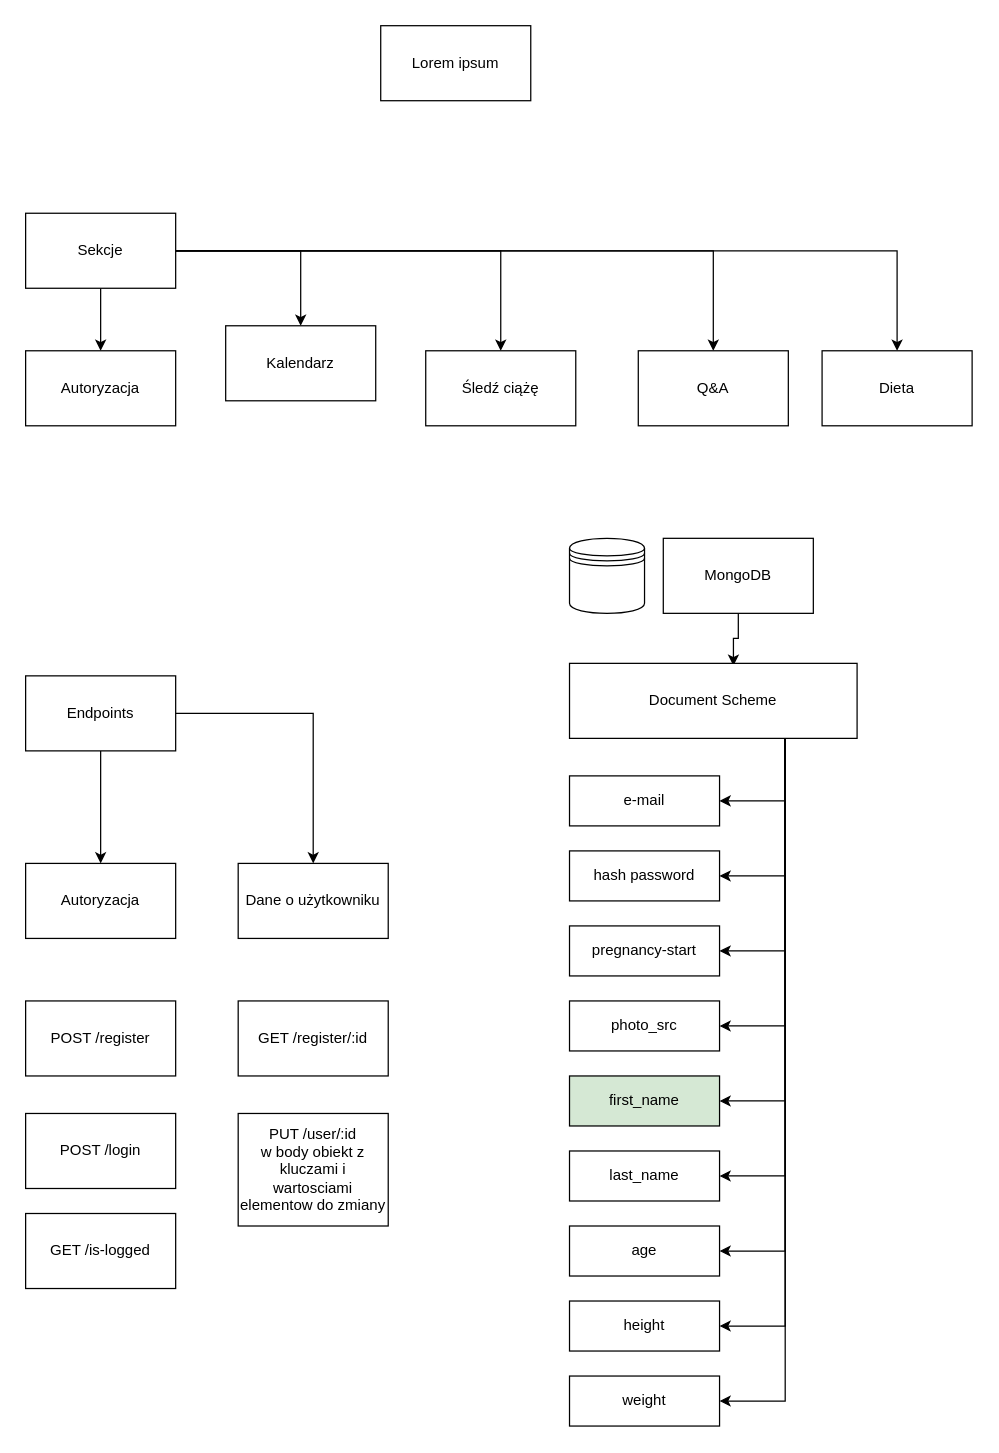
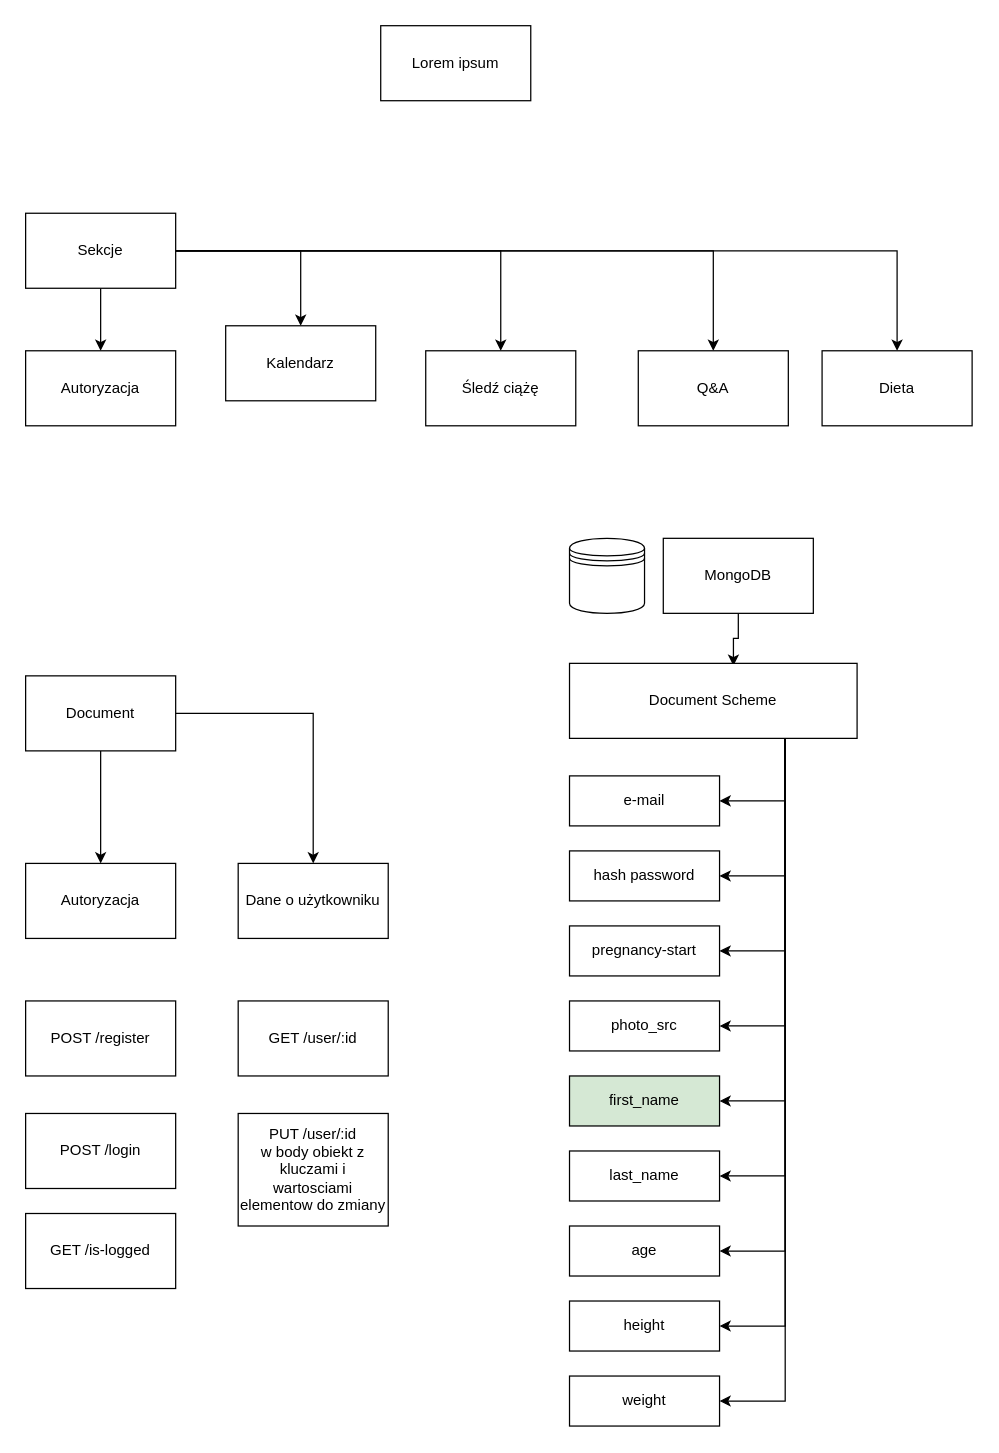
node "Endpoints": label "Endpoints" -> "Document"
node "GET /register/:id": label "GET /register/:id" -> "GET /user/:id"
